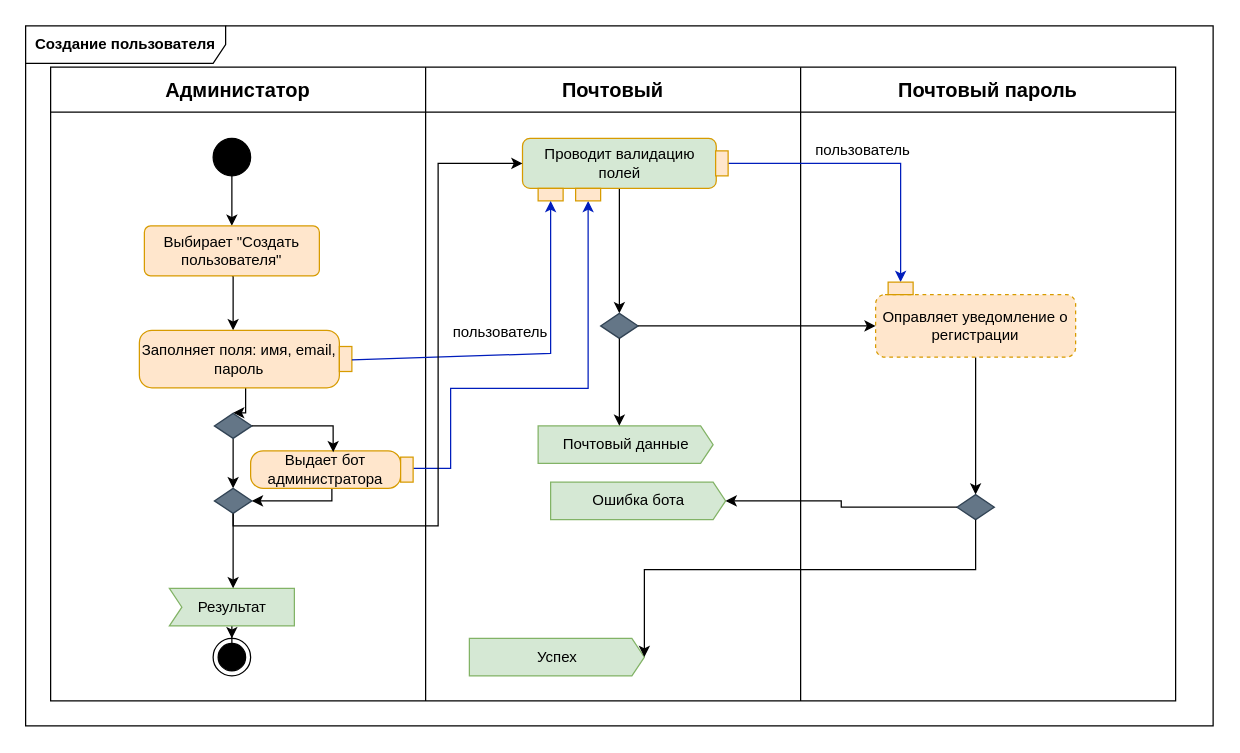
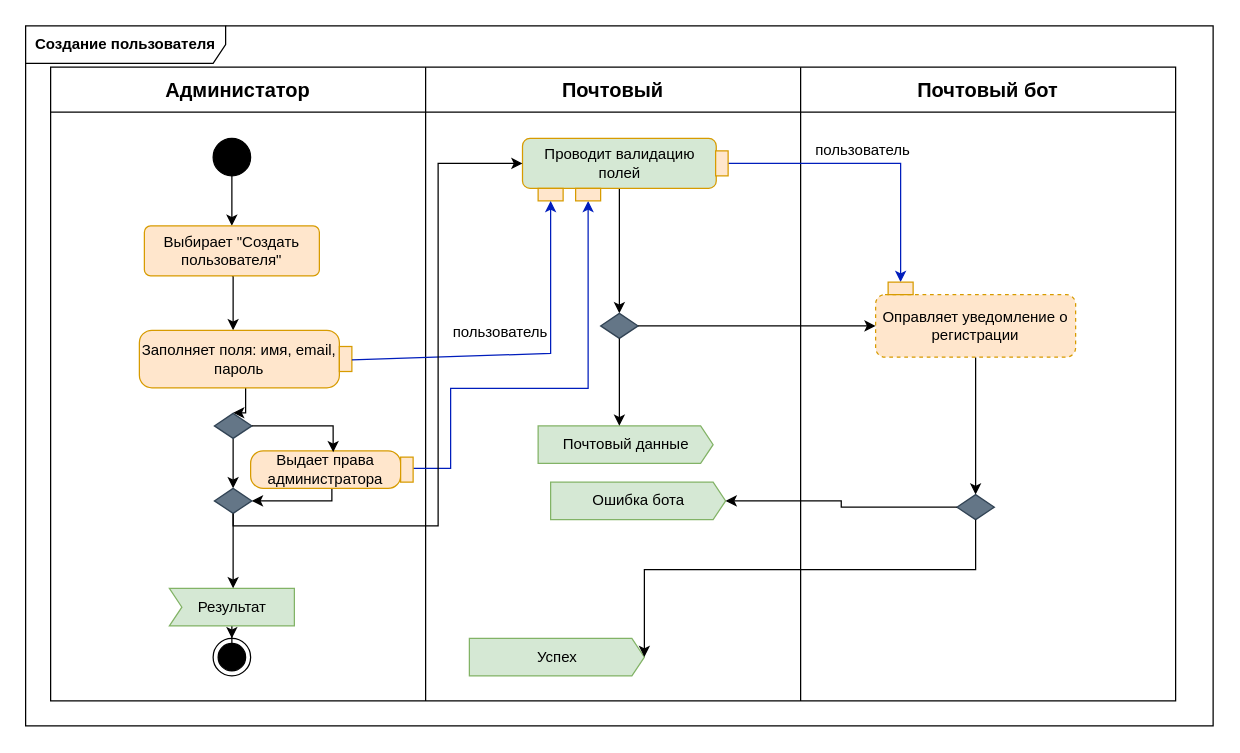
node "Почтовый пароль": label "Почтовый пароль" -> "Почтовый бот"
node "Выдает бот администратора": label "Выдает бот администратора" -> "Выдает права администратора"
